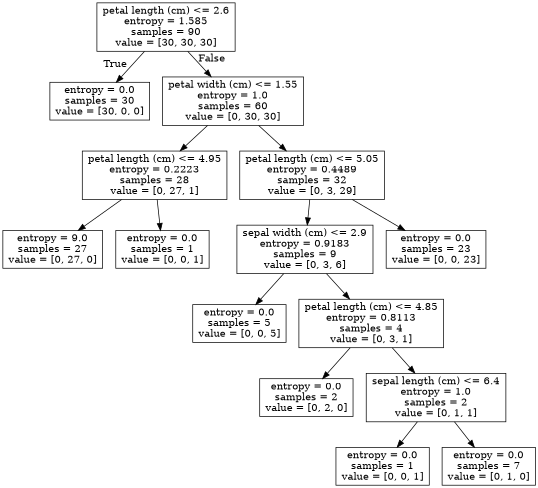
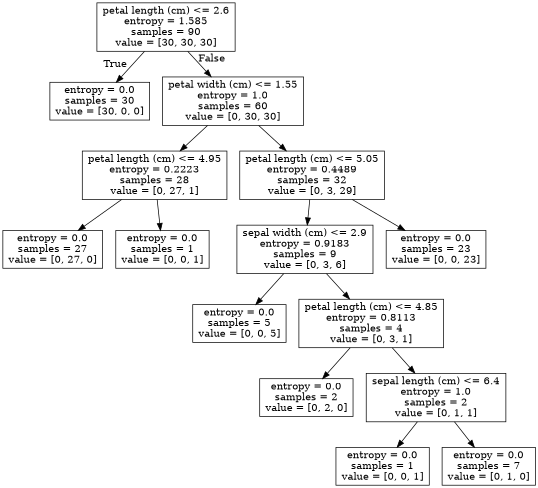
node "entropy = 9.0 samples = 27 value = [0, 27, 0]": label "entropy = 9.0 samples = 27 value = [0, 27, 0]" -> "entropy = 0.0 samples = 27 value = [0, 27, 0]"
